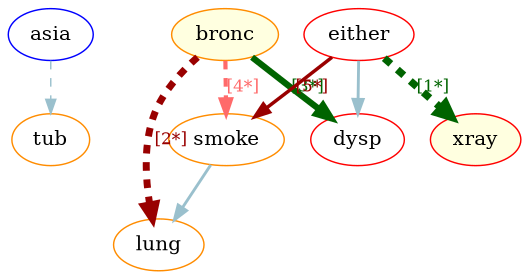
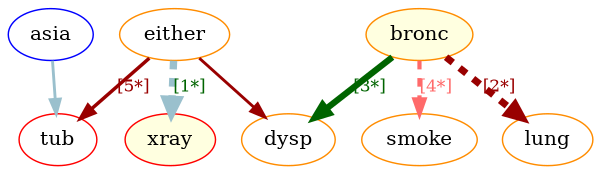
node "either": color red -> darkorange
edge "asia" -> "tub": style dashed -> bold
edge "either" -> "dysp": color lightblue3 -> #990000
edge "either" -> "smoke": now "either" -> "tub"
edge "either" -> "xray": color darkgreen -> lightblue3
node "tub": color darkorange -> red
node "dysp": color red -> darkorange
edge "smoke" -> "lung": removed
